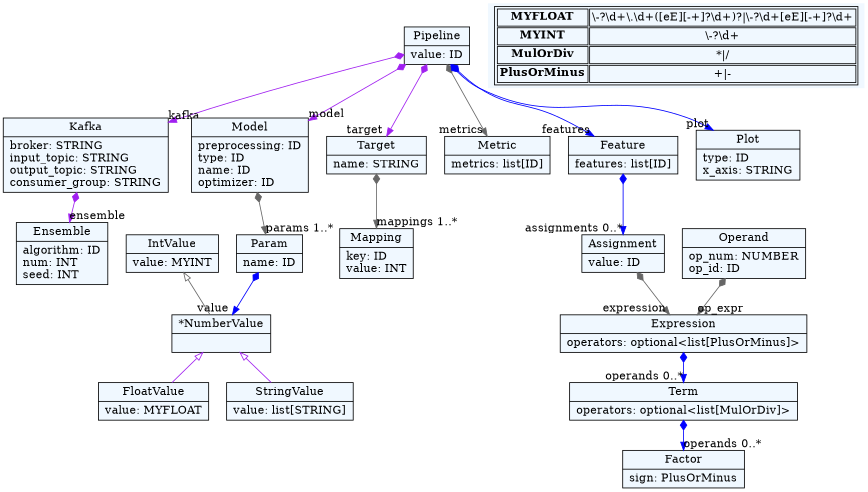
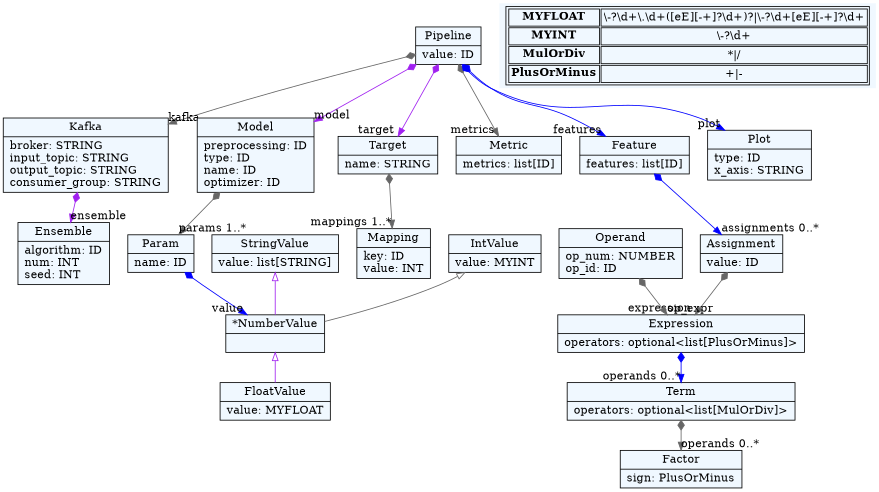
edge "Pipeline" -- "Kafka": color purple -> gray40
edge "StringValue" -> "*NumberValue": reversed
edge "Term" -- "Factor": color blue -> gray40
